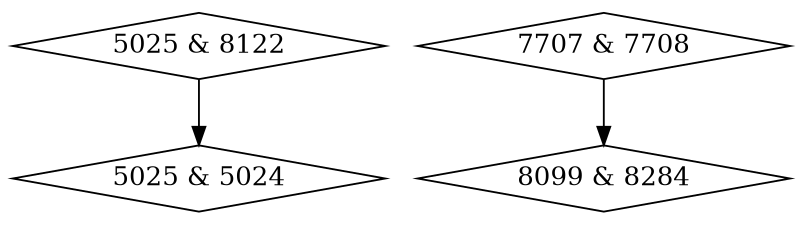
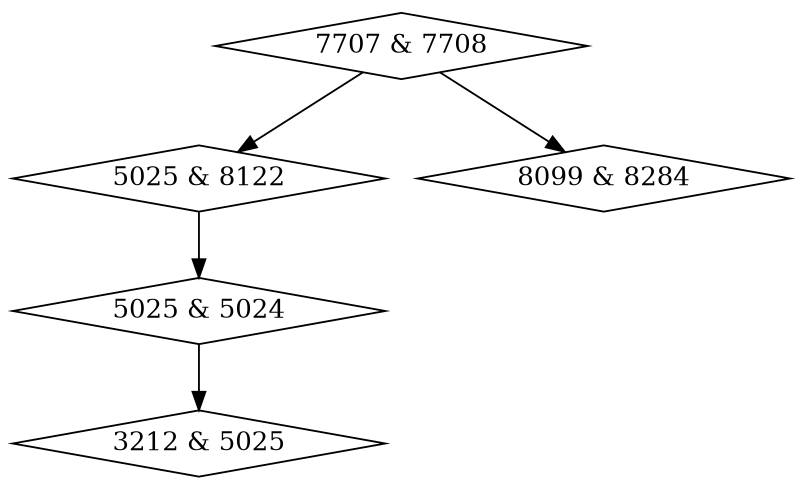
edge "7707 & 7708" -> "5025 & 8122": added
node "3212 & 5025": added
